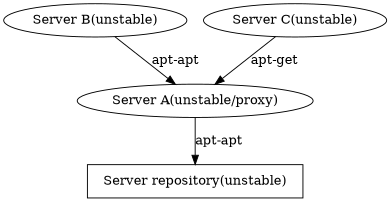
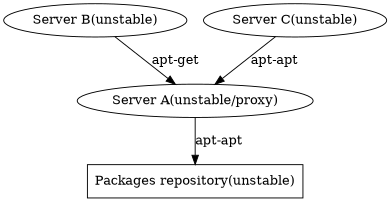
edge "Server B(unstable)" -> "Server A(unstable/proxy)": label "apt-apt" -> "apt-get"
edge "Server C(unstable)" -> "Server A(unstable/proxy)": label "apt-get" -> "apt-apt"
node "Server repository(unstable)": label "Server repository(unstable)" -> "Packages repository(unstable)"
